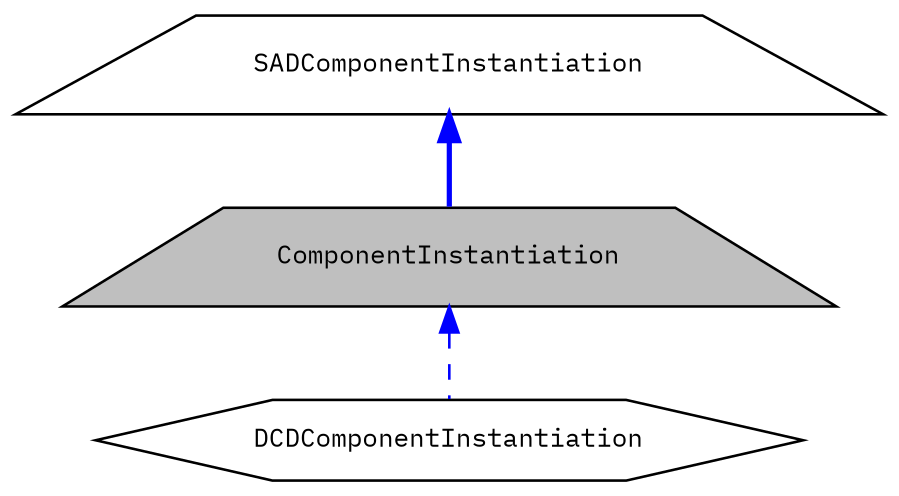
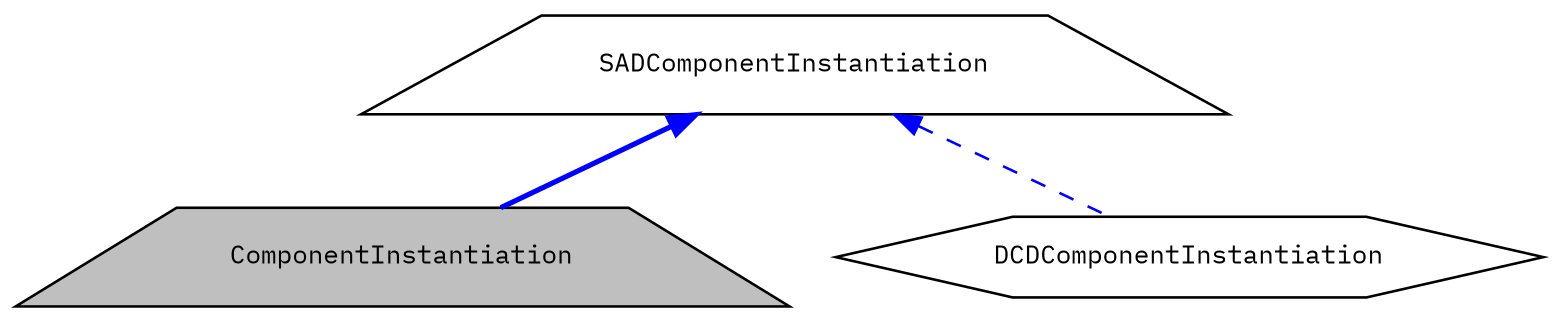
edge "DCDComponentInstantiation" -> "ComponentInstantiation": now "DCDComponentInstantiation" -> "SADComponentInstantiation"
